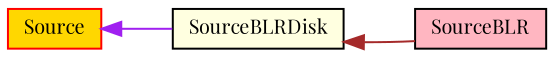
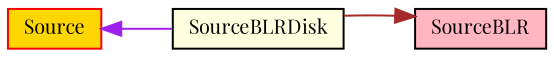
edge "SourceBLR" -> "SourceBLRDisk": reversed
